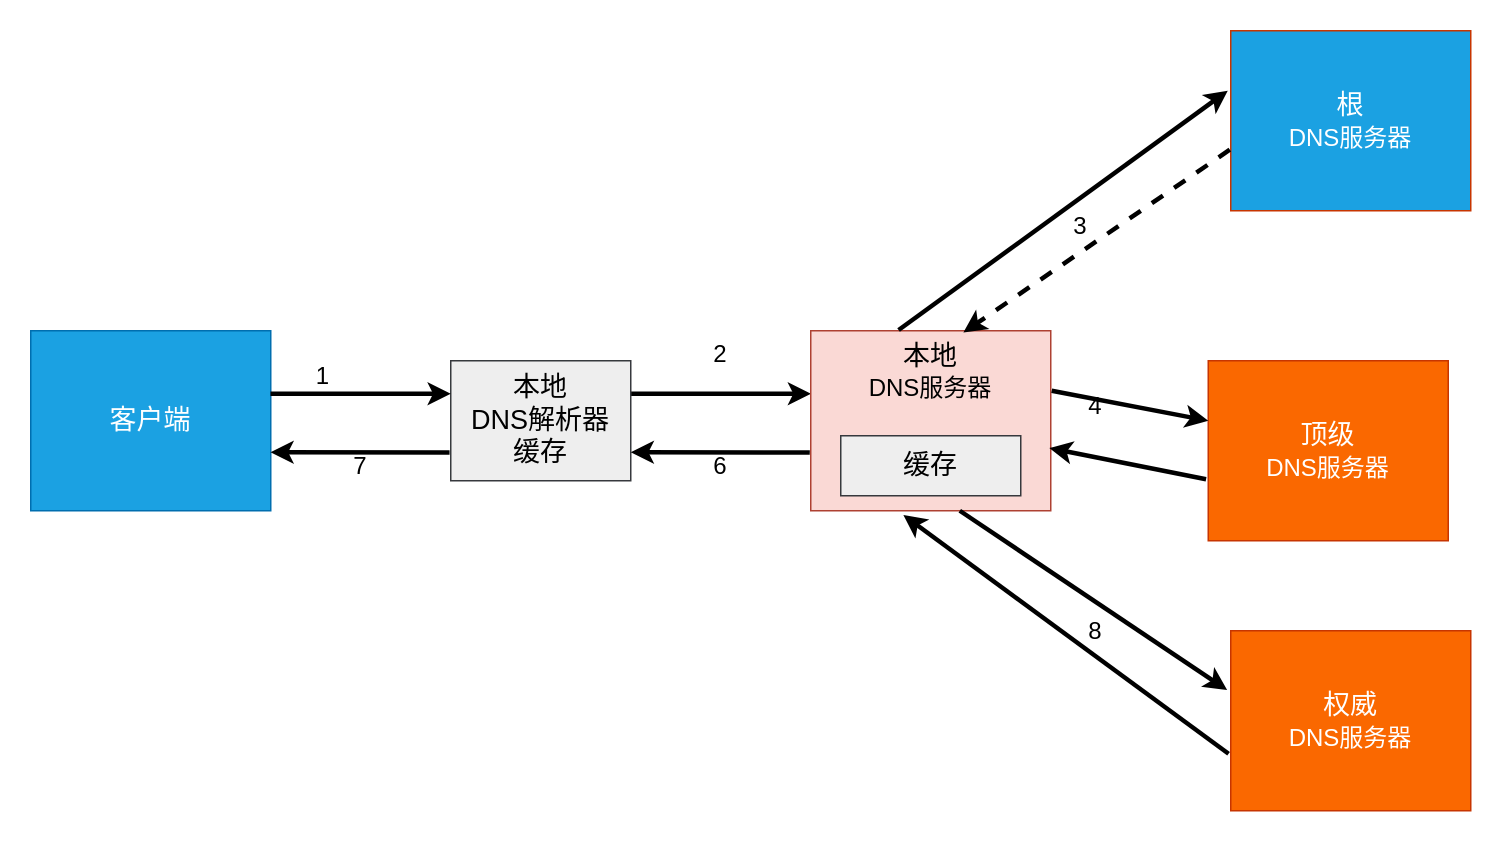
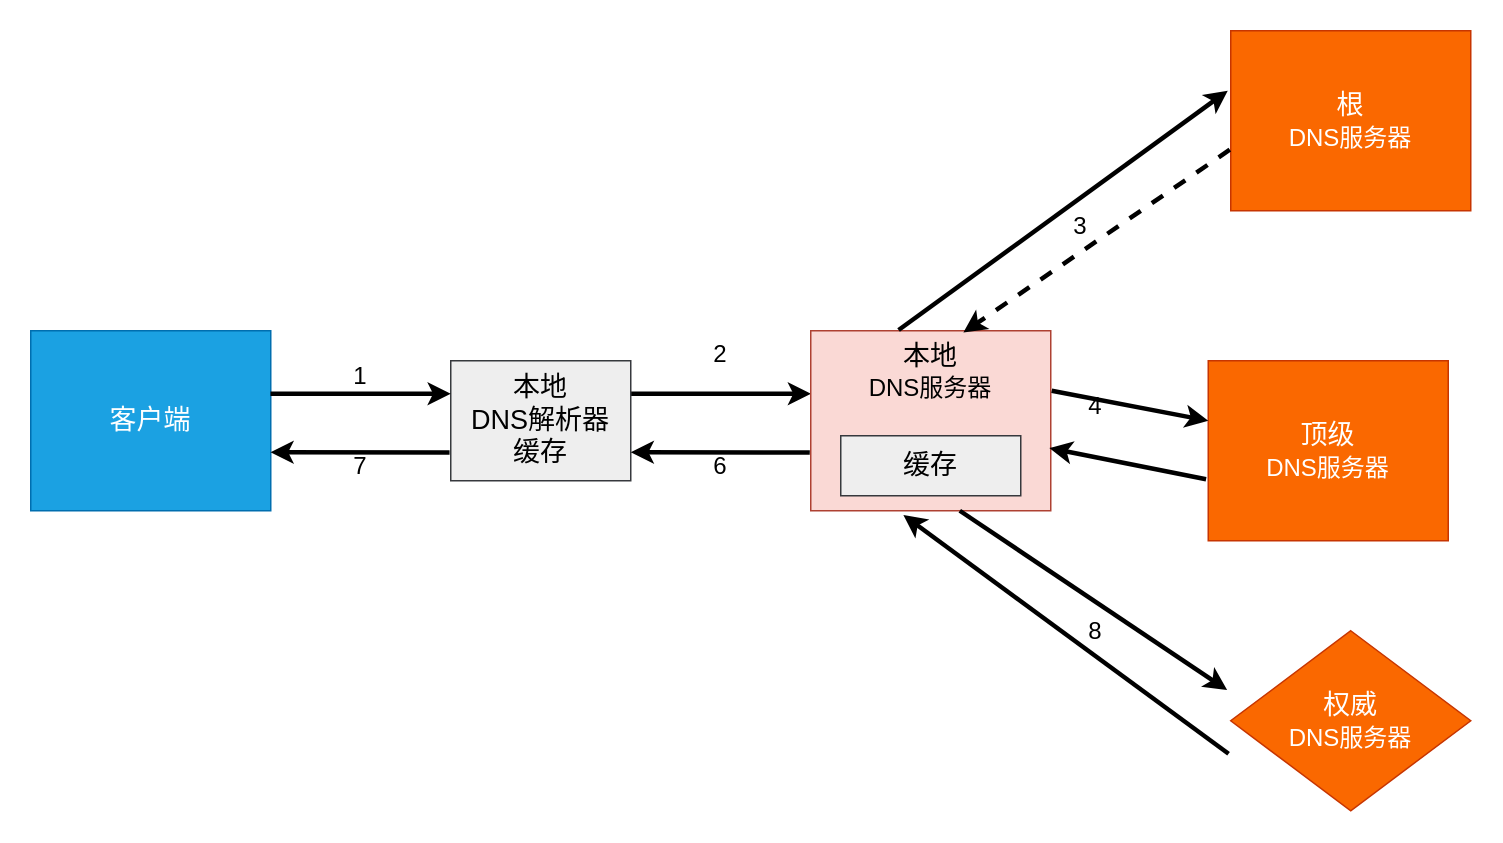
node "根 DNS服务器": fillcolor #1ba1e2 -> #fa6800
node "1": moved (323, 376) -> (361, 376)
node "权威 DNS服务器": shape rectangle -> diamond
